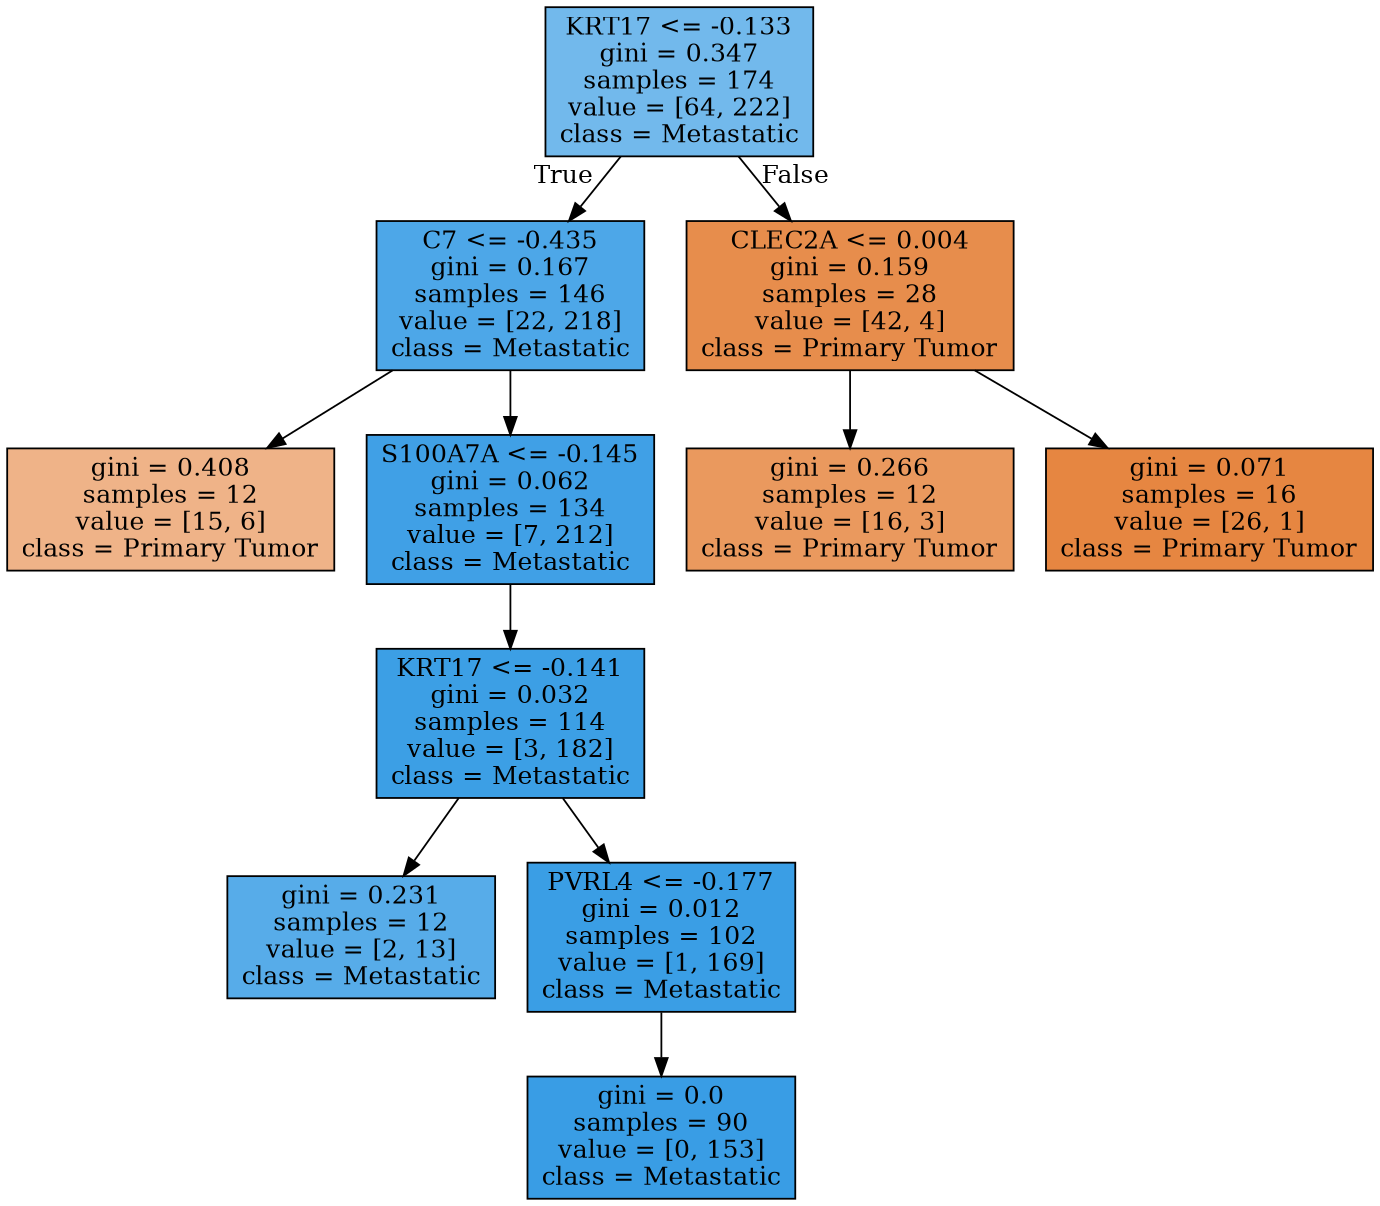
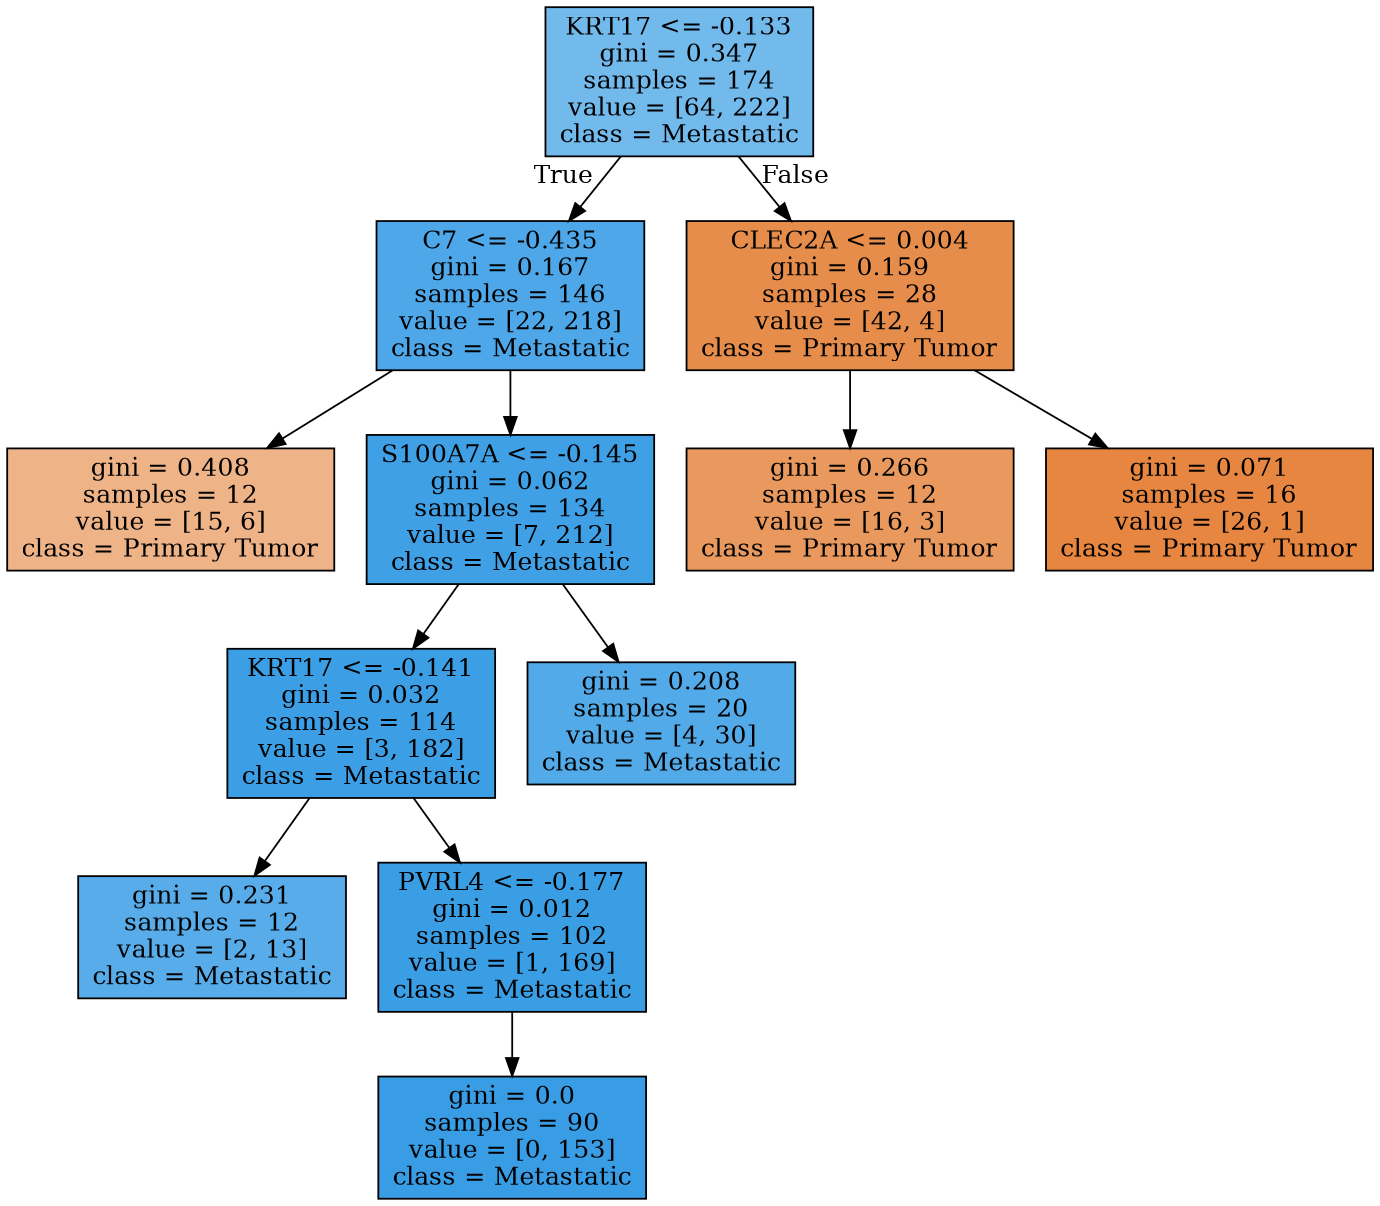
node "gini = 0.208 samples = 20 value = [4, 30] class = Metastatic": added
